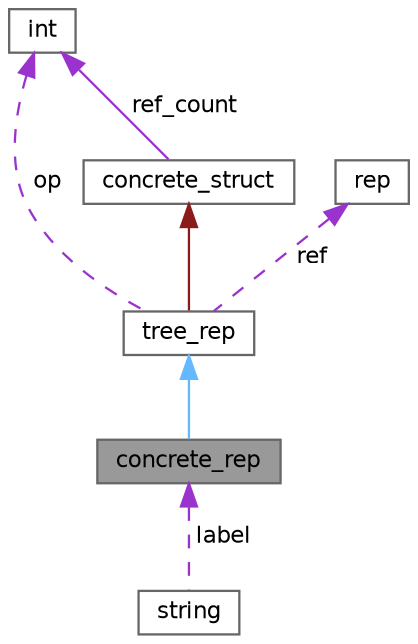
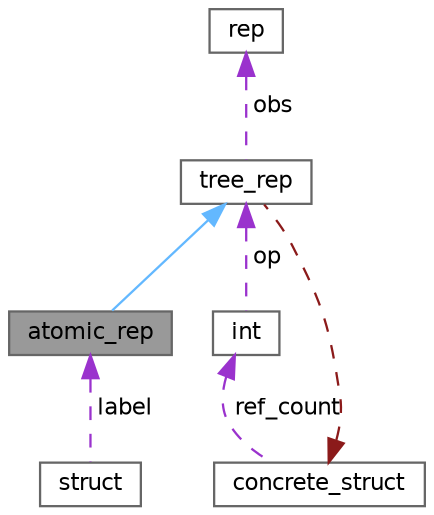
edge "concrete_struct" -> "int": style solid -> dashed
edge "tree_rep" -> "int": reversed
edge "tree_rep" -> "rep": label " ref" -> " obs"
edge "tree_rep" -> "concrete_struct": style solid -> dashed
node "concrete_rep": label "concrete_rep" -> "atomic_rep"
node "string": label "string" -> "struct"
